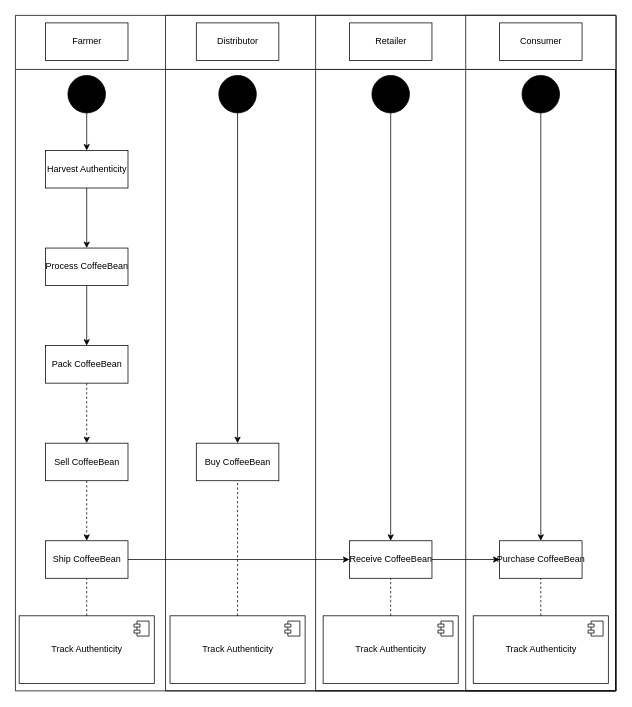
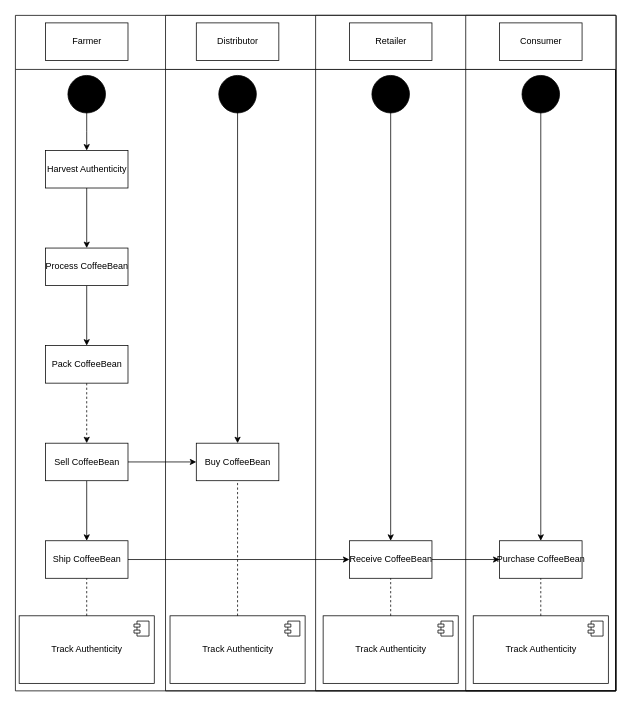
edge "Sell CoffeeBean" -> "Buy CoffeeBean": added
edge "Sell CoffeeBean" -> "Ship CoffeeBean": style dashed -> solid
